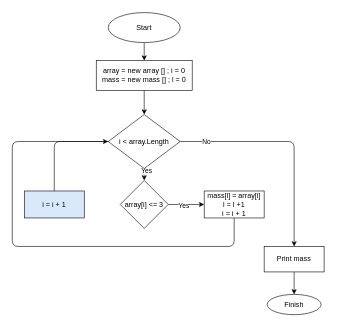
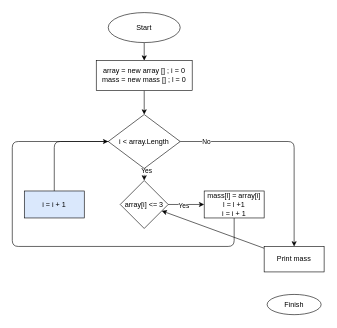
edge "Print mass" -> "Finish": now "Print mass" -> "array[i] <= 3"
